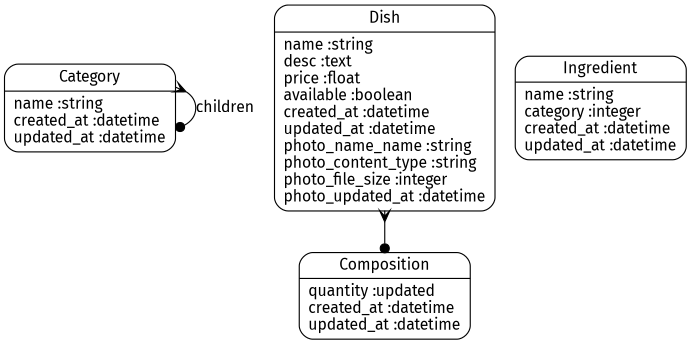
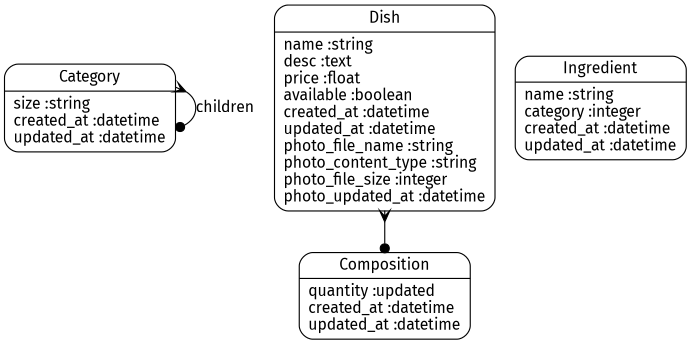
node "Category": text "name :string" -> "size :string"
node "Dish": text "photo_name_name :string" -> "photo_file_name :string"
